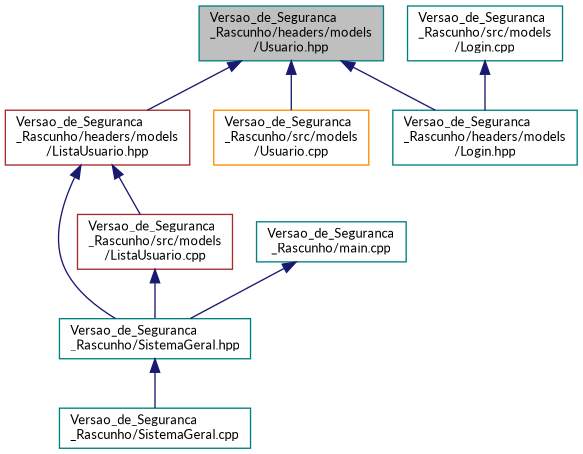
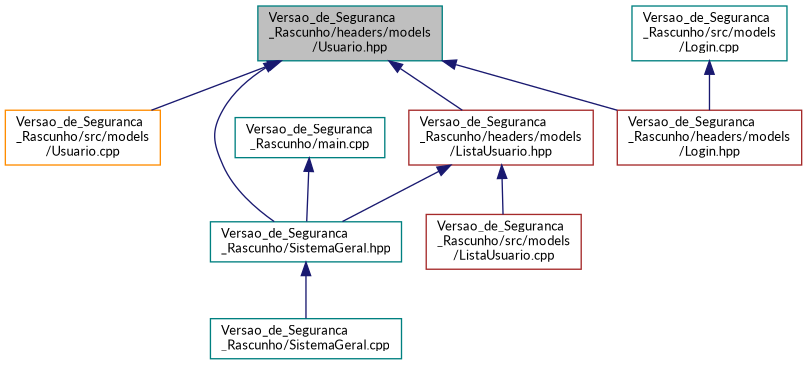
node "Versao_de_Seguranca _Rascunho/headers/models /Login.hpp": color teal -> brown
edge "Versao_de_Seguranca _Rascunho/SistemaGeral.hpp" -> "Versao_de_Seguranca _Rascunho/src/models /ListaUsuario.cpp": now "Versao_de_Seguranca _Rascunho/SistemaGeral.hpp" -> "Versao_de_Seguranca _Rascunho/headers/models /Usuario.hpp"
